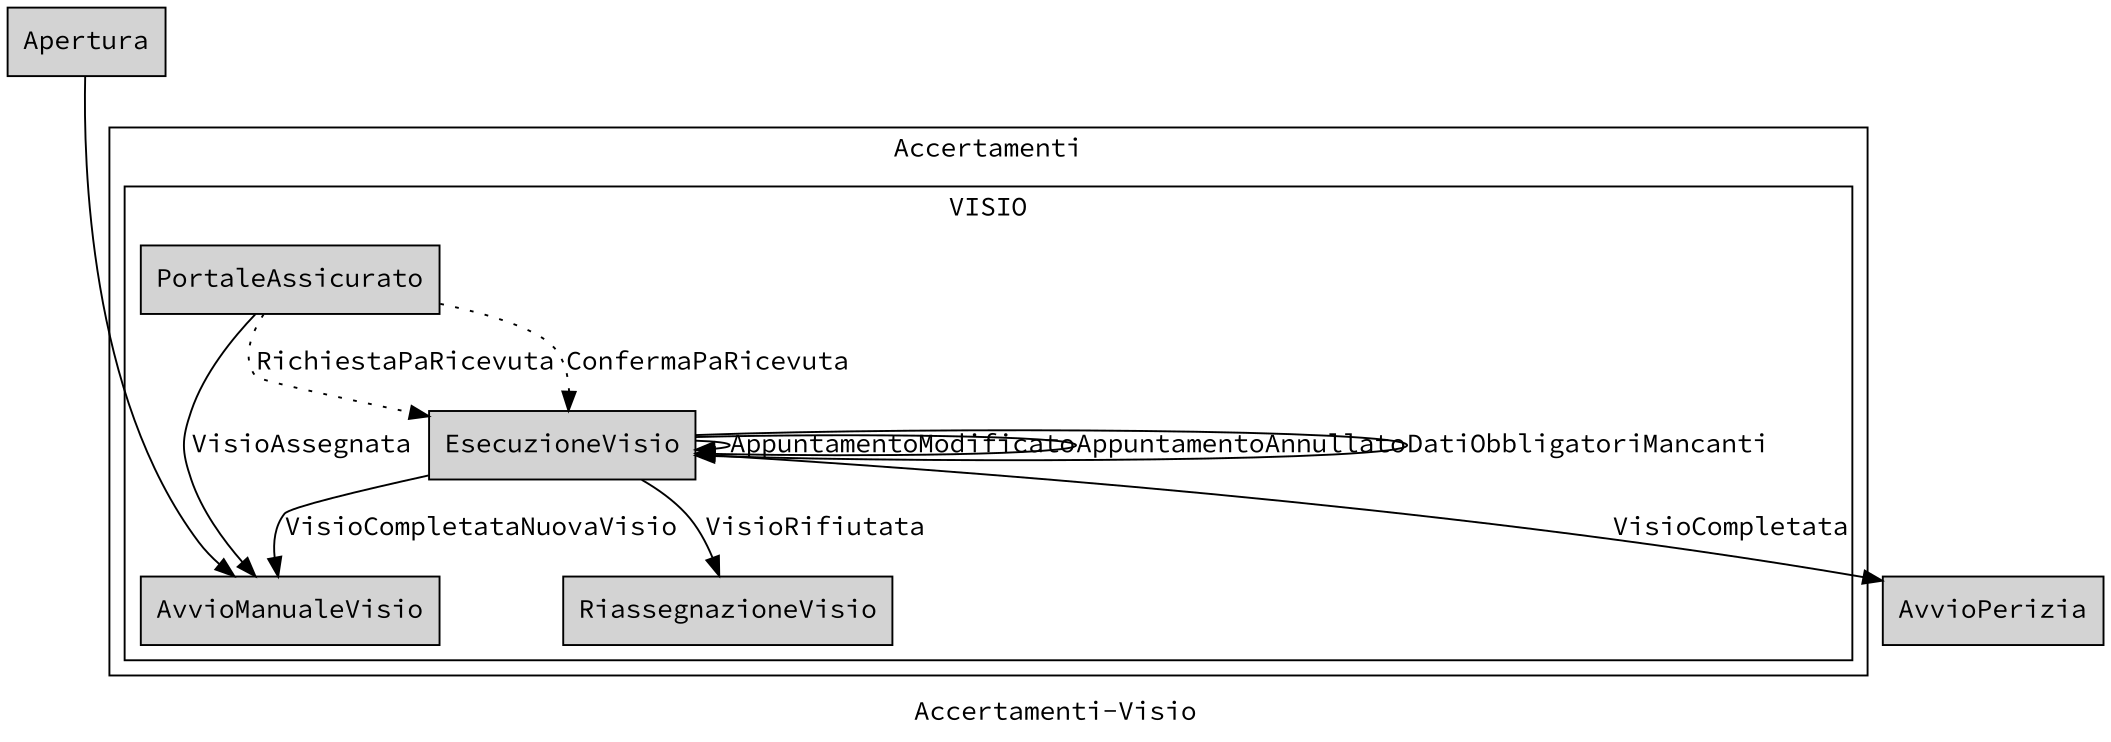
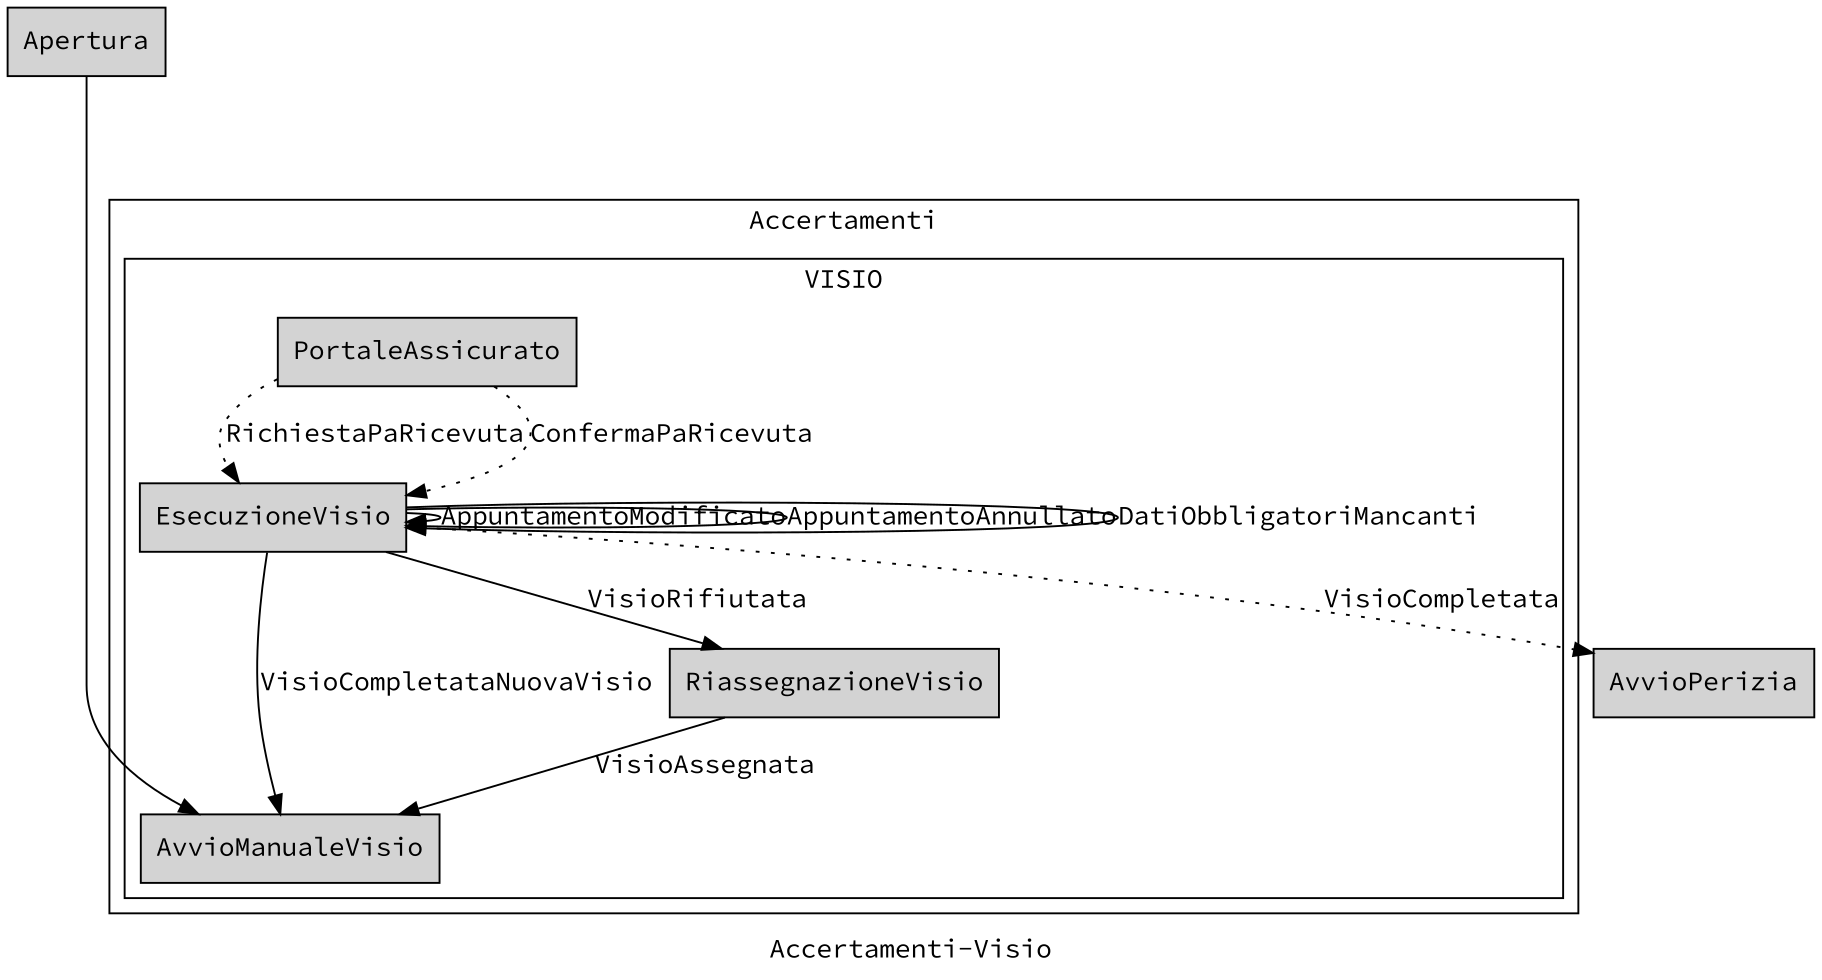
edge "PortaleAssicurato" -> "AvvioManualeVisio": now "RiassegnazioneVisio" -> "AvvioManualeVisio"
edge "EsecuzioneVisio" -> "AvvioPerizia": style solid -> dotted
